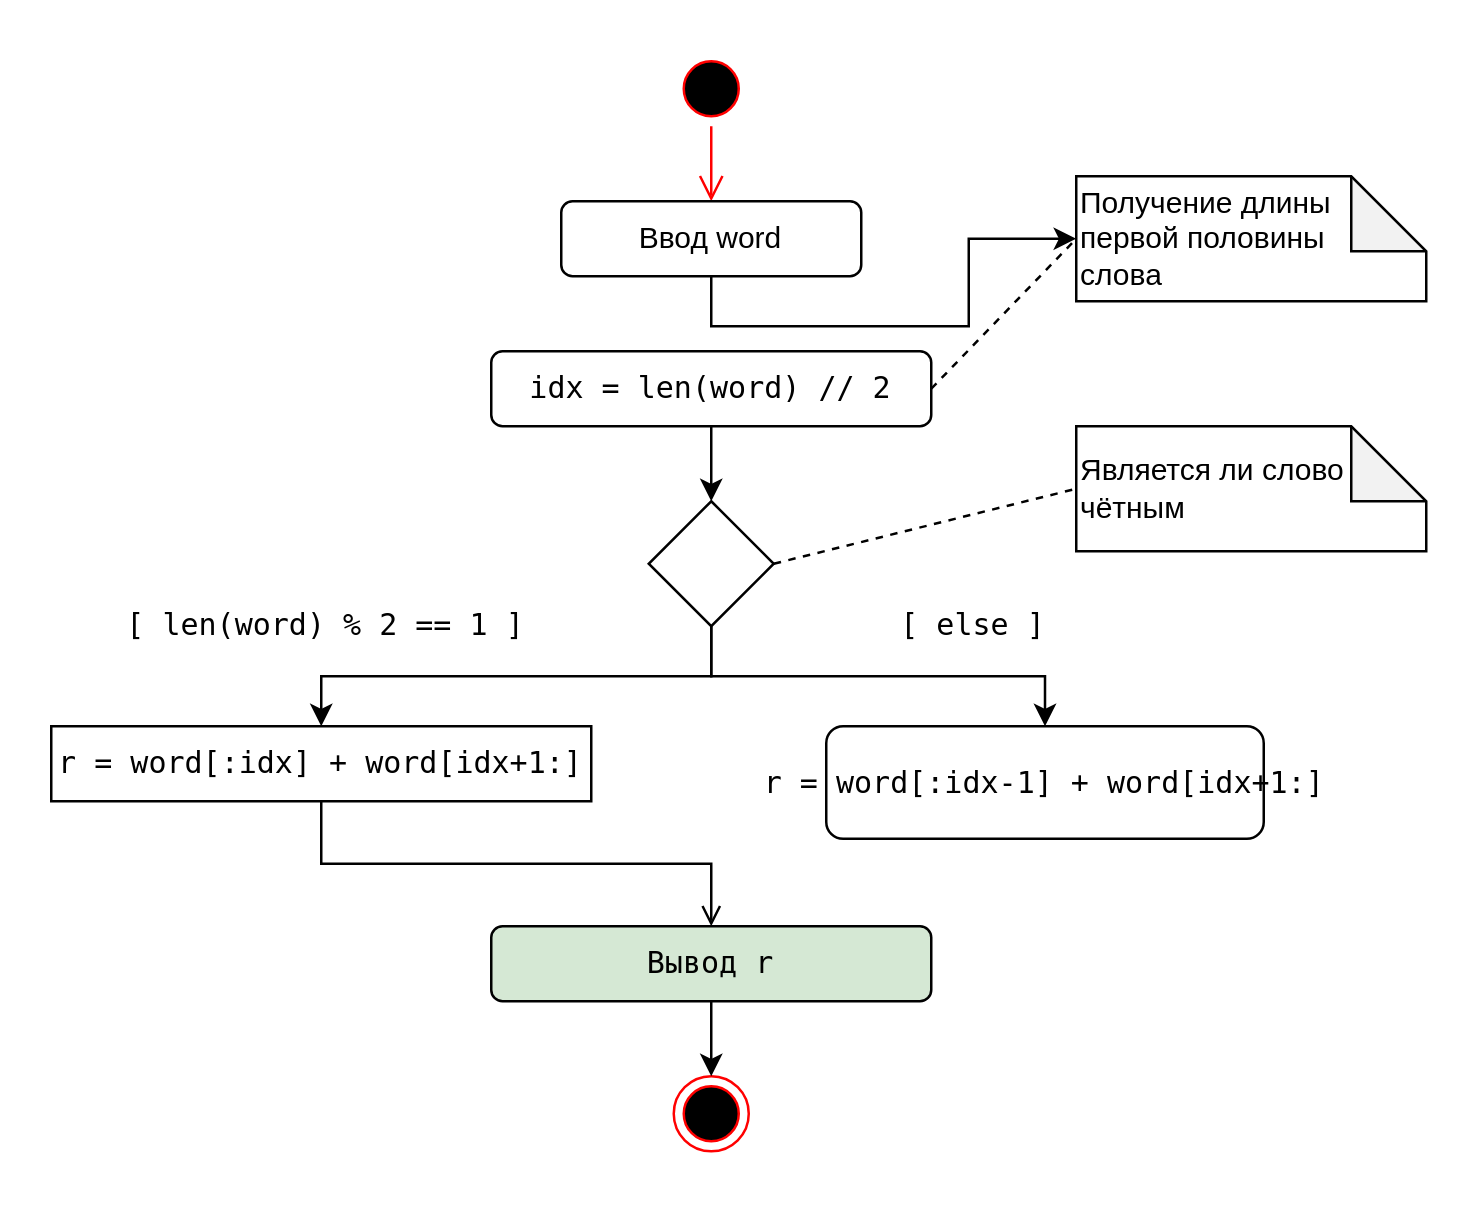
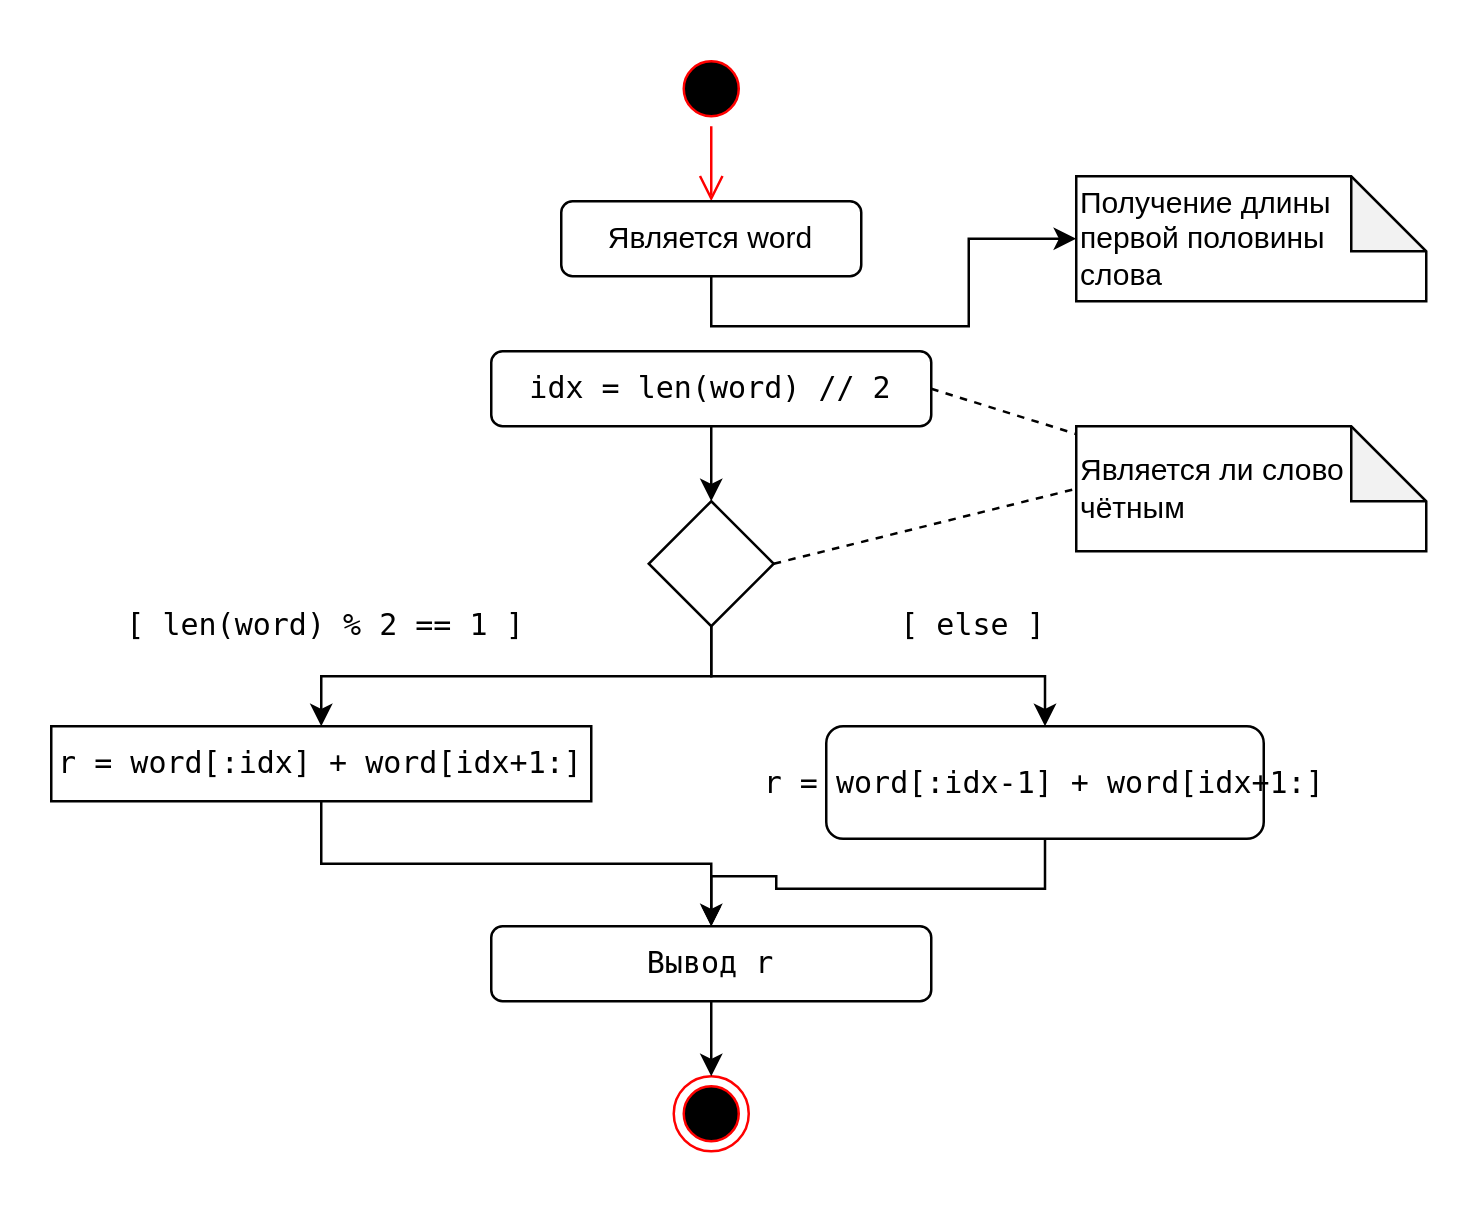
node "Ввод word": label "Ввод word" -> "Является word"
edge "Получение длины первой половины слова" -- "idx = len(word) // 2": now "Является ли слово чётным" -- "idx = len(word) // 2"
edge "r = word[:idx-1] + word[idx+1:]" -> "Вывод r": added
node "Вывод r": fillcolor #d5e8d4 -> #ffffff
